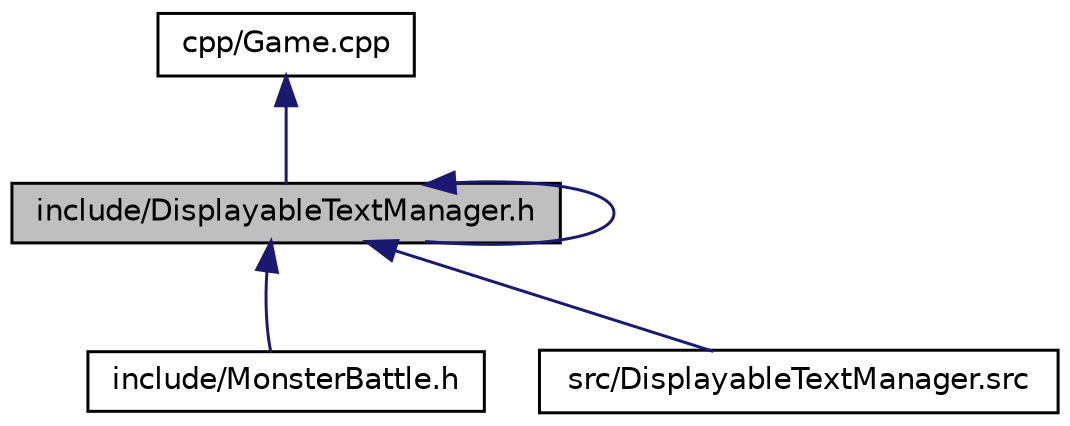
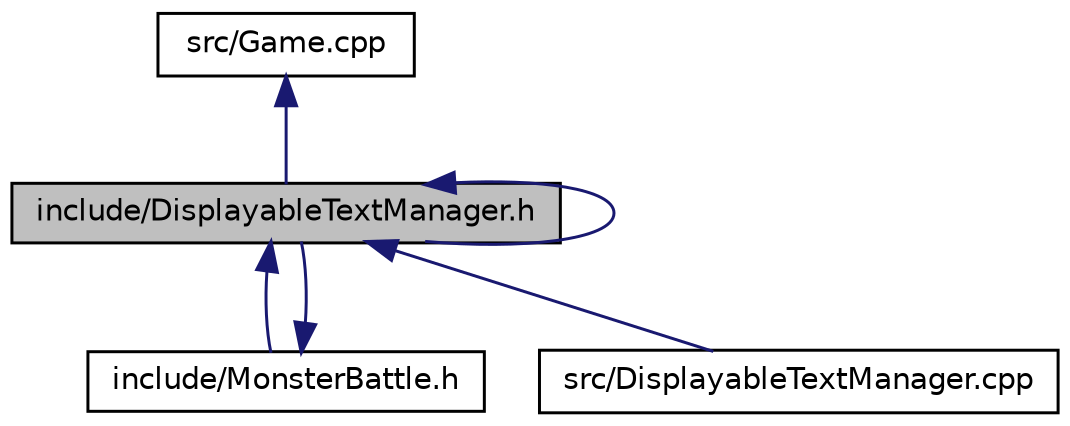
node "cpp/Game.cpp": label "cpp/Game.cpp" -> "src/Game.cpp"
edge "include/DisplayableTextManager.h" -> "include/MonsterBattle.h": added
node "src/DisplayableTextManager.src": label "src/DisplayableTextManager.src" -> "src/DisplayableTextManager.cpp"
